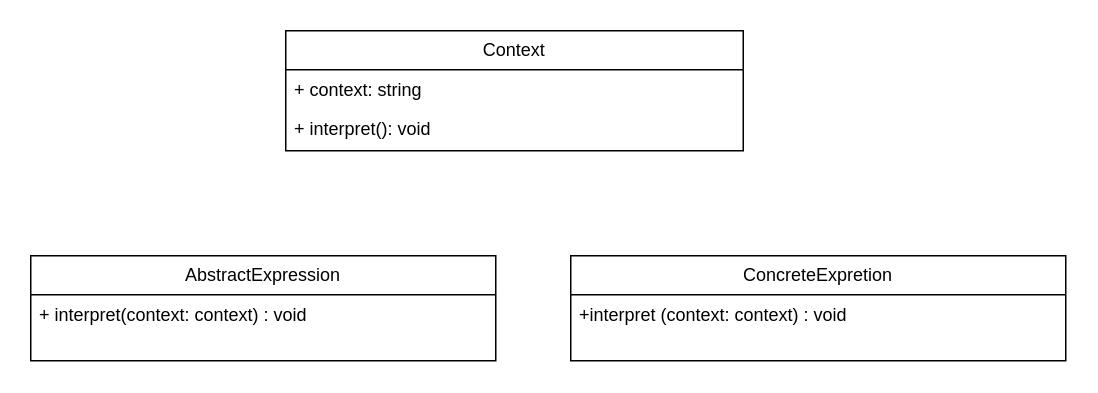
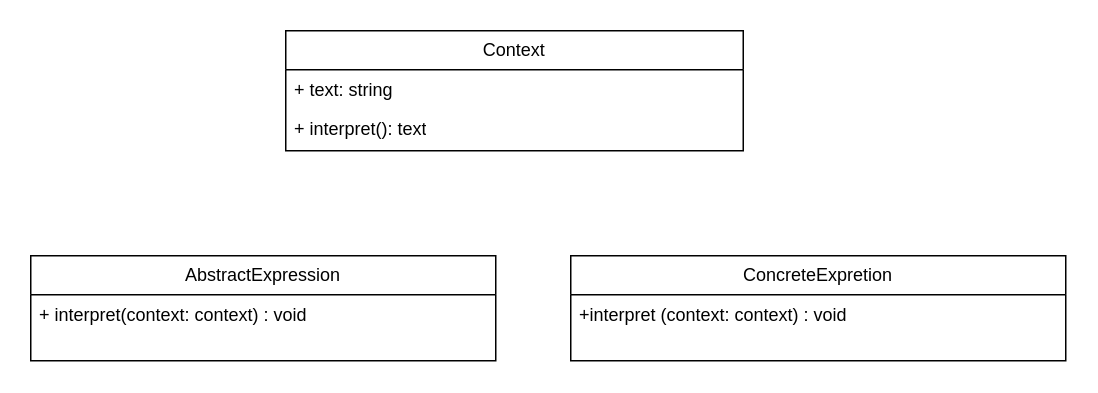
node "+ context: string": label "+ context: string" -> "+ text: string"
node "+ interpret(): void": label "+ interpret(): void" -> "+ interpret(): text"
